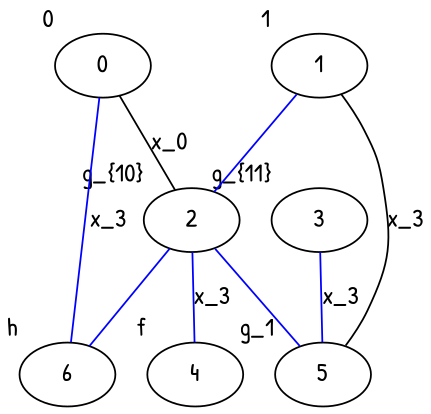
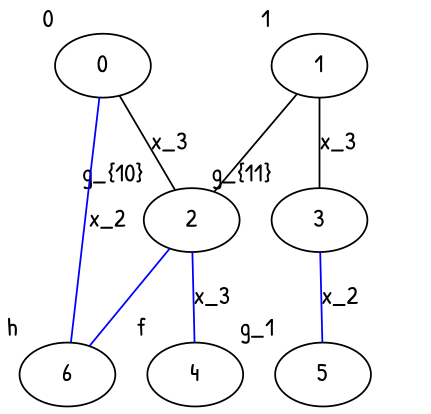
edge "0 0" -- "2 g_{10}": label "x_0" -> "x_3"
edge "1 1" -- "2 g_{10}": color blue -> black
edge "0 0" -- "6 h": label "x_3" -> "x_2"
edge "1 1" -- "5 g_1": now "1 1" -- "3 g_{11}"
edge "2 g_{10}" -- "5 g_1": removed
edge "3 g_{11}" -- "5 g_1": label "x_3" -> "x_2"
